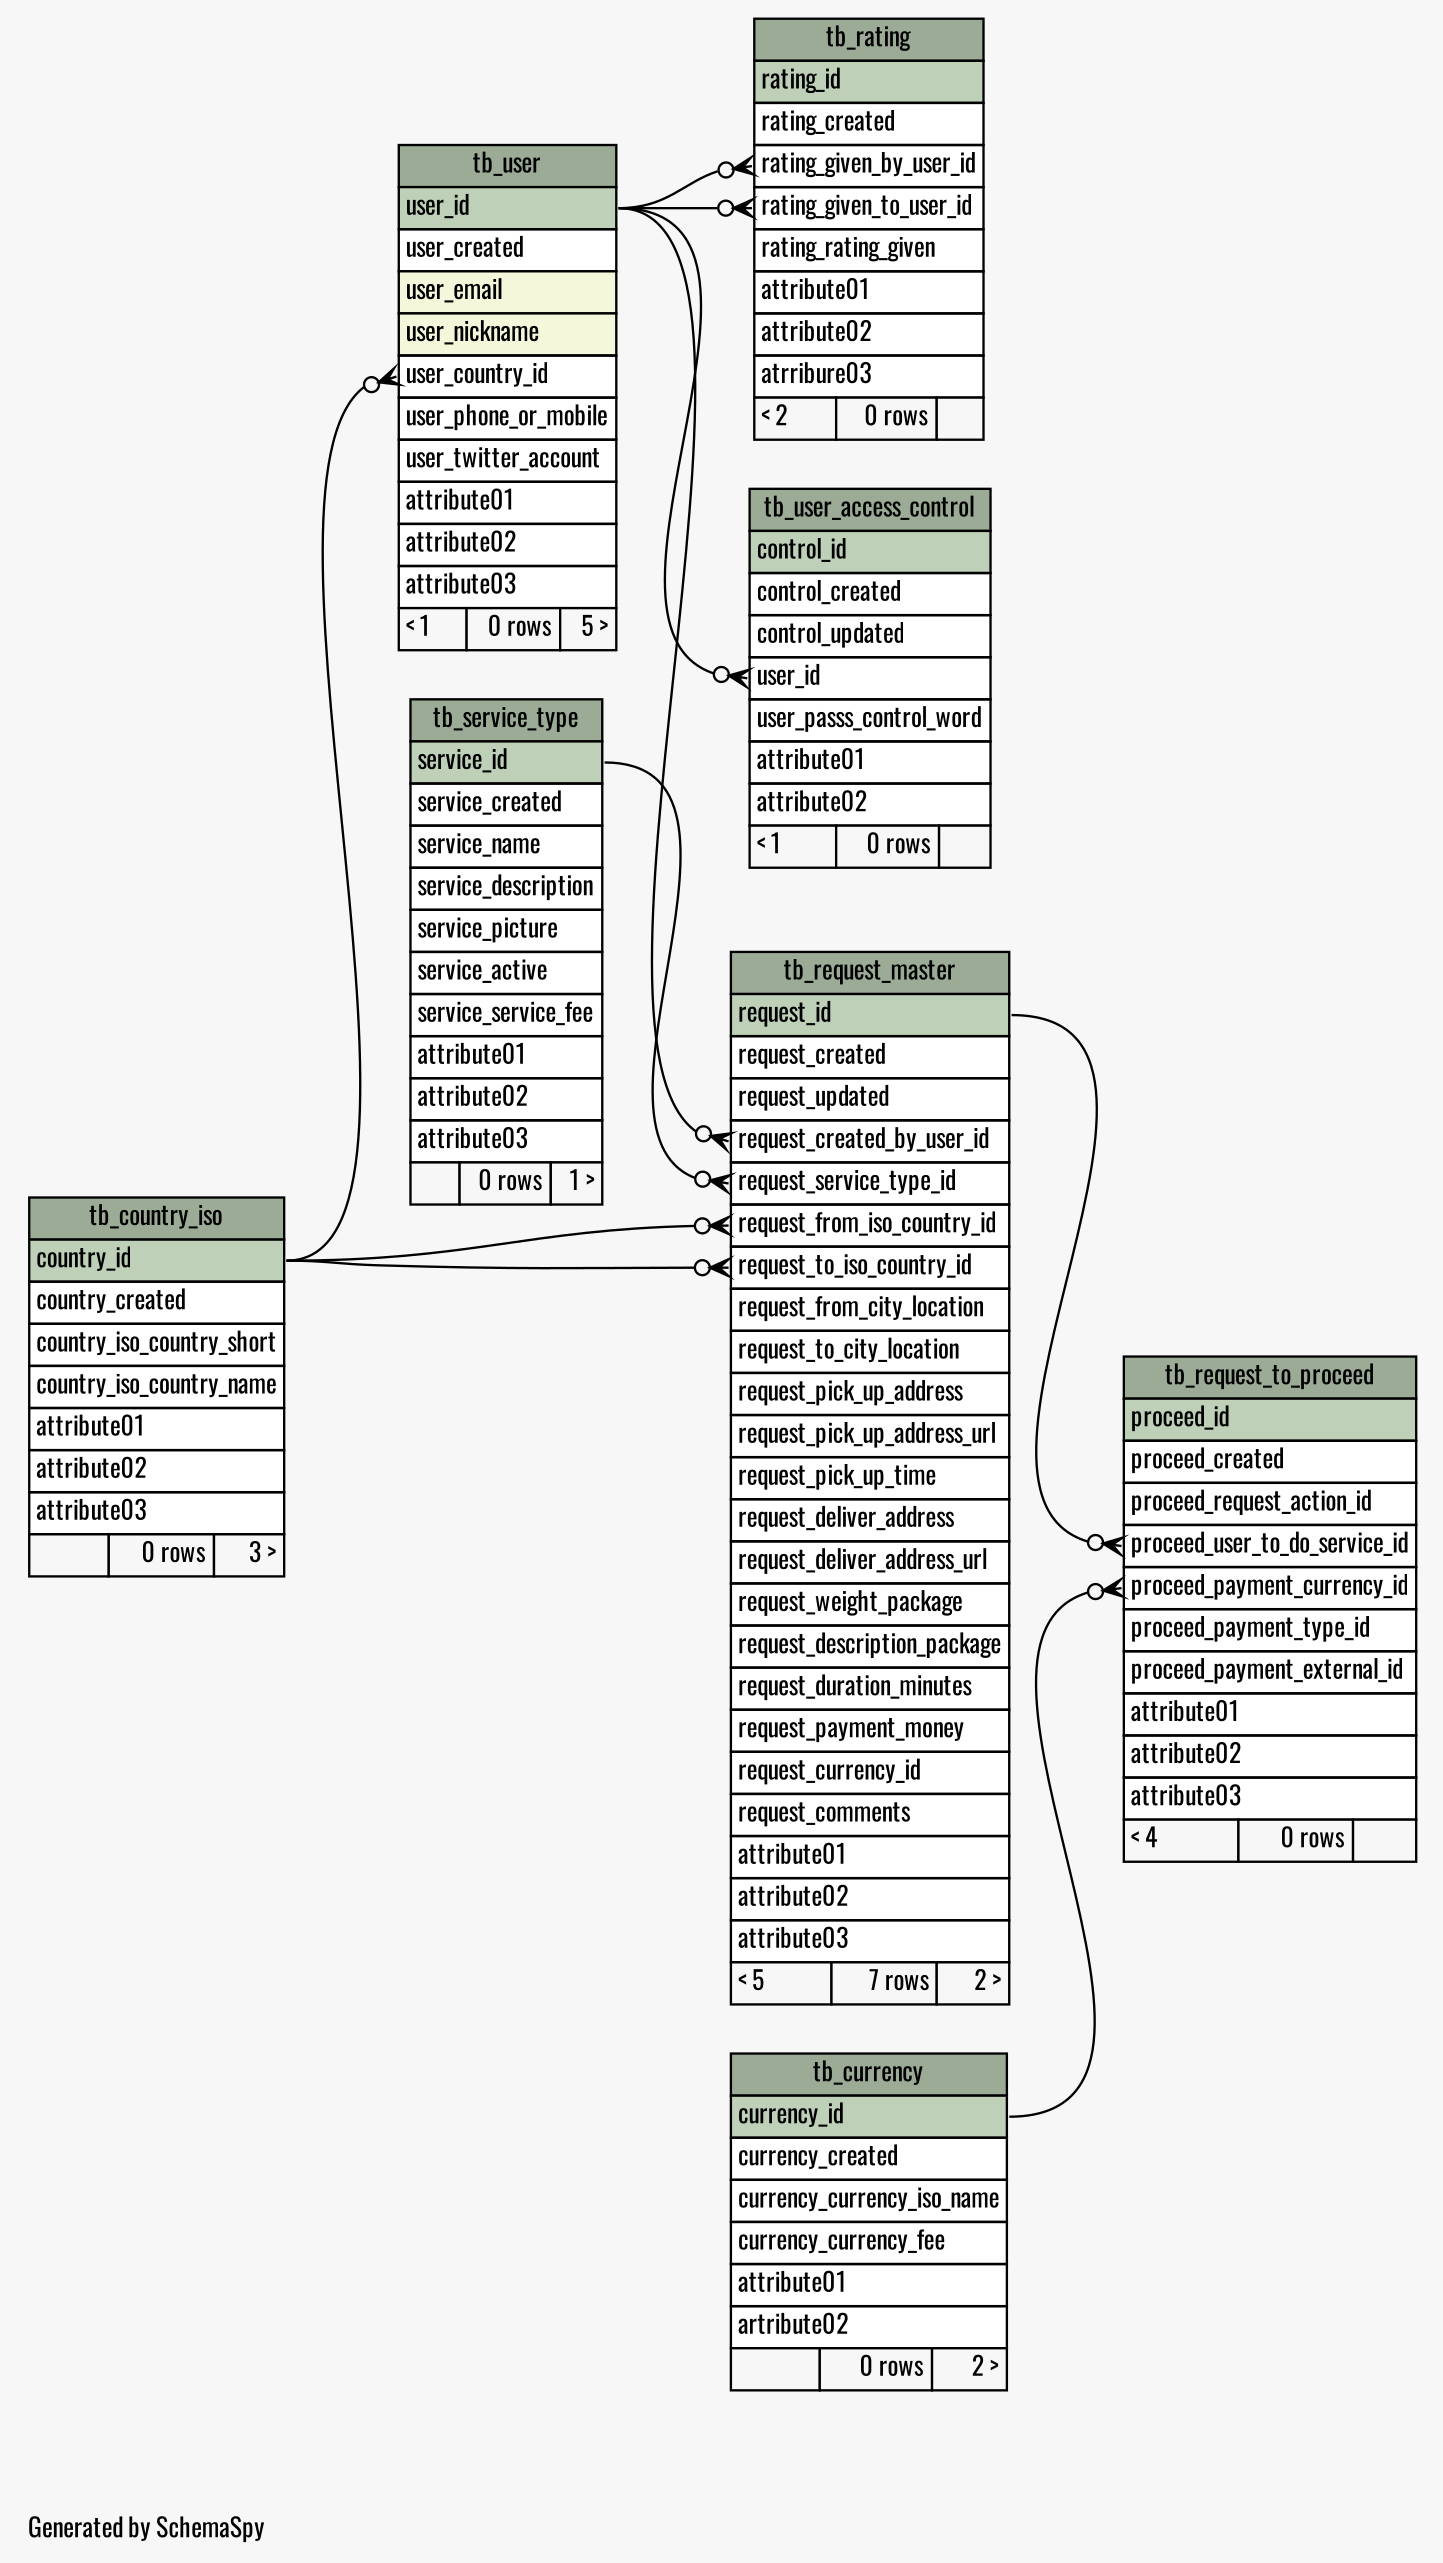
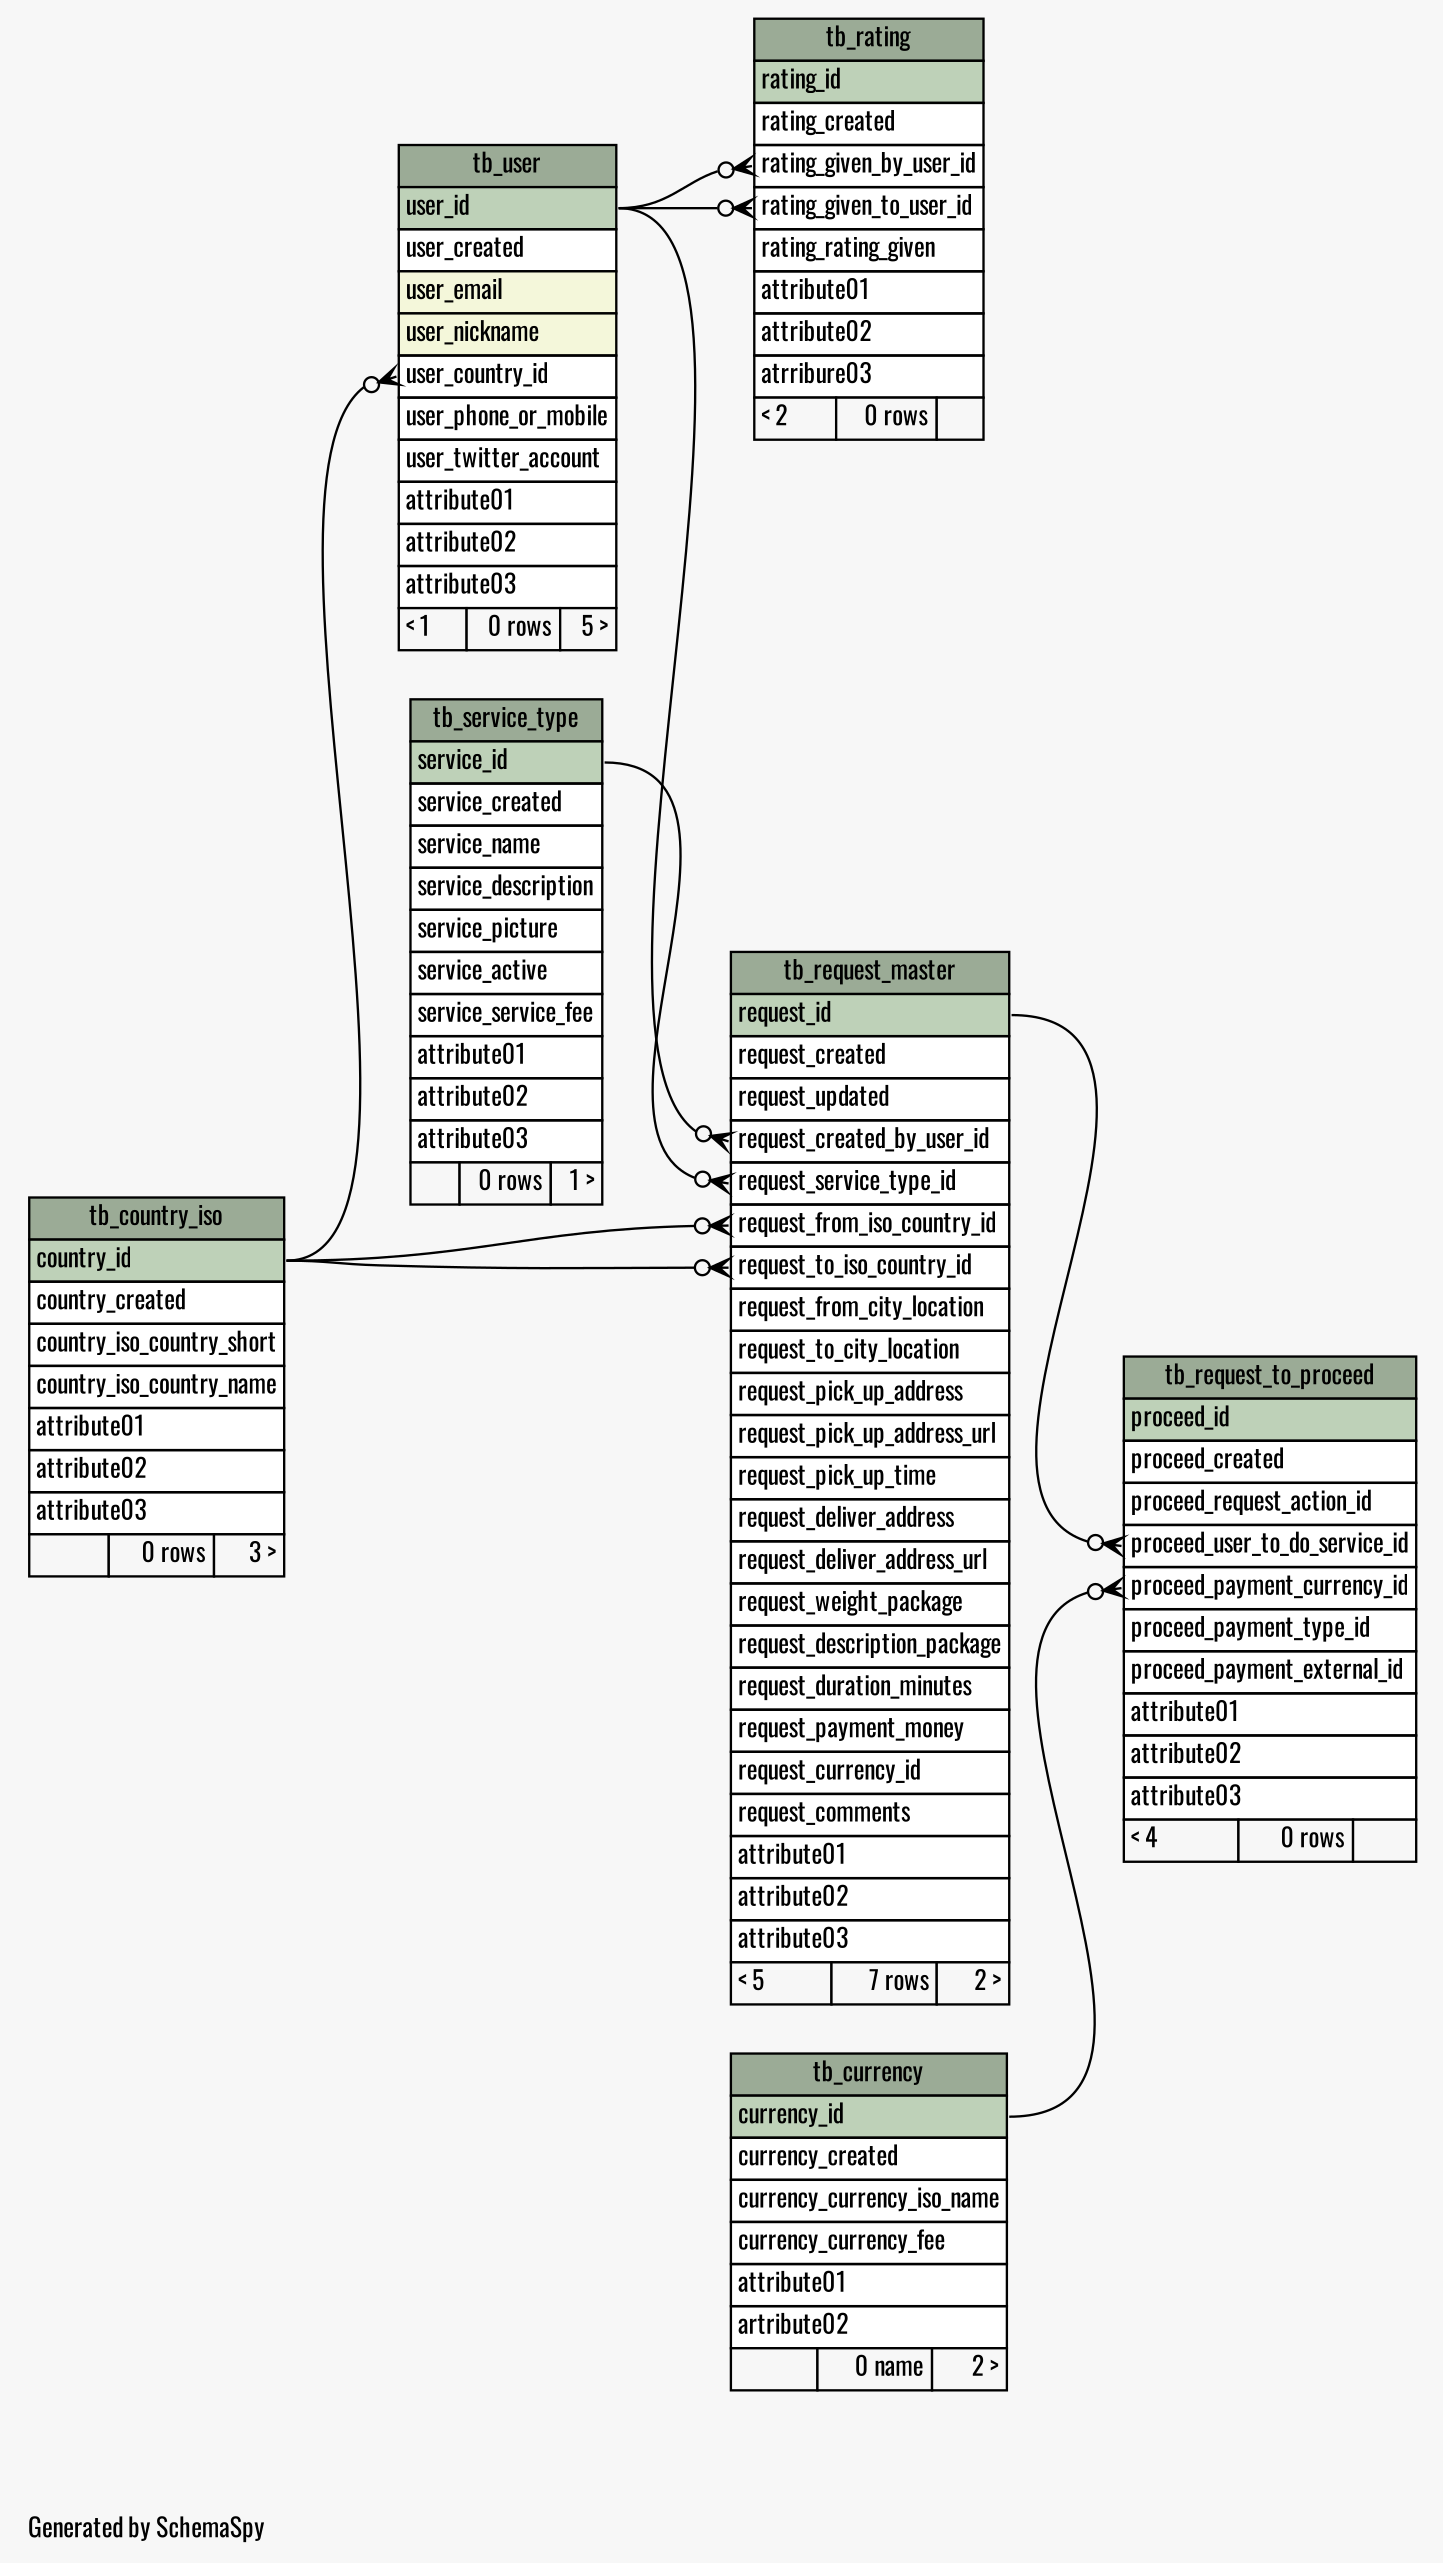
node "tb_user_access_control": removed
node "tb_currency": text "0 rows" -> "0 name"
